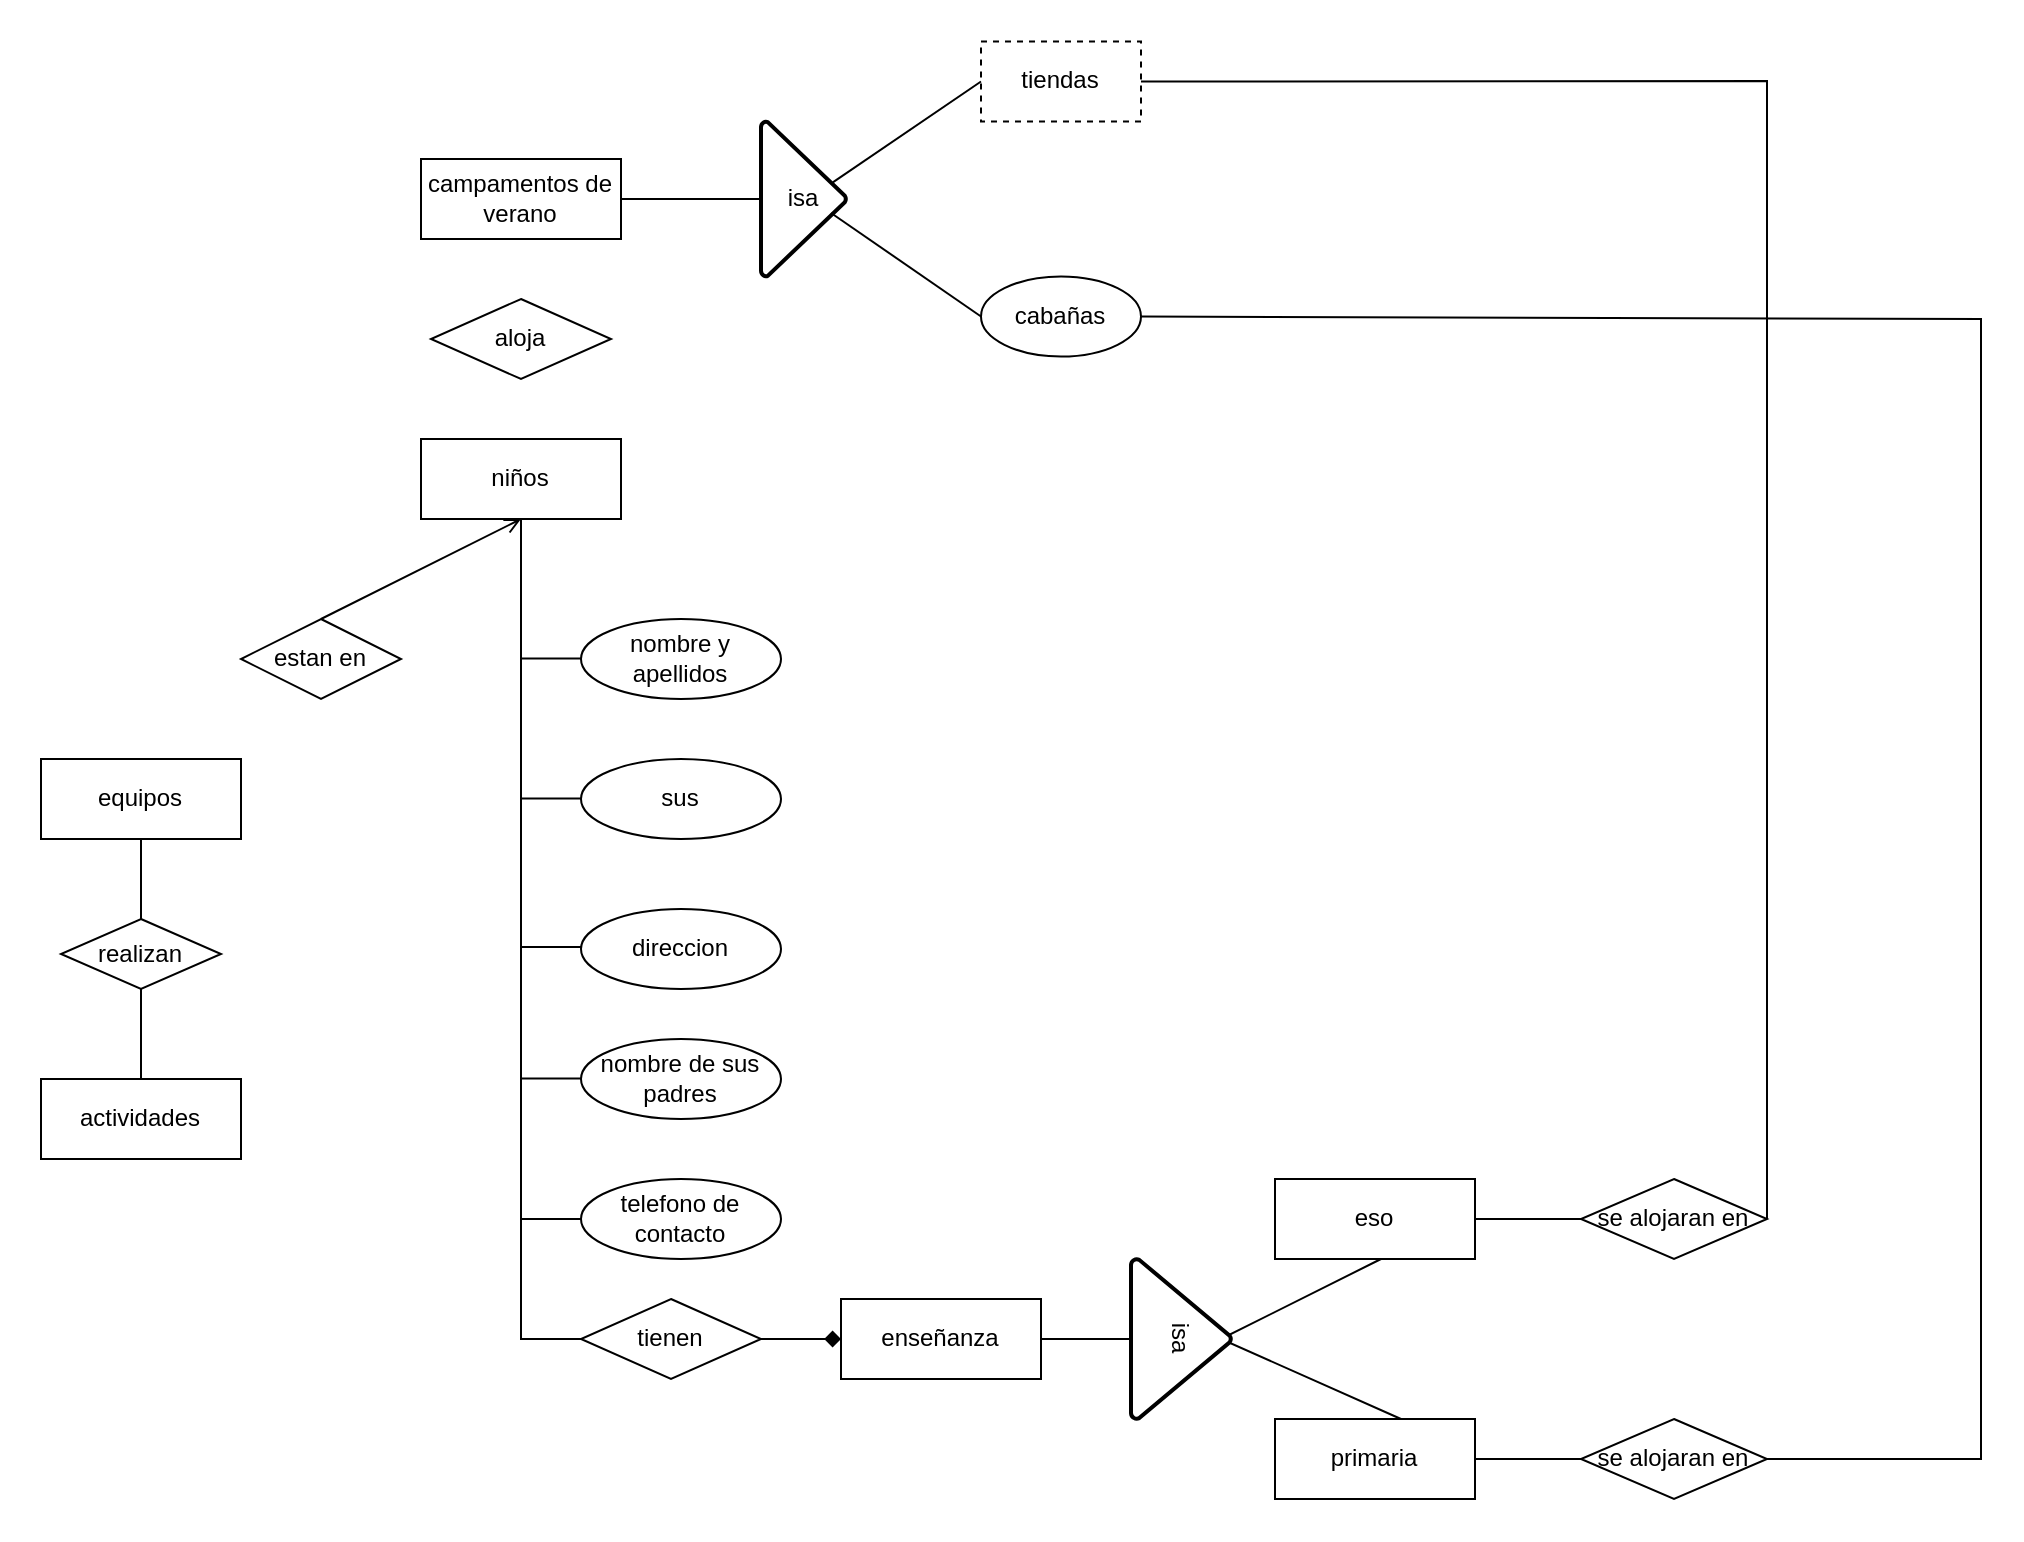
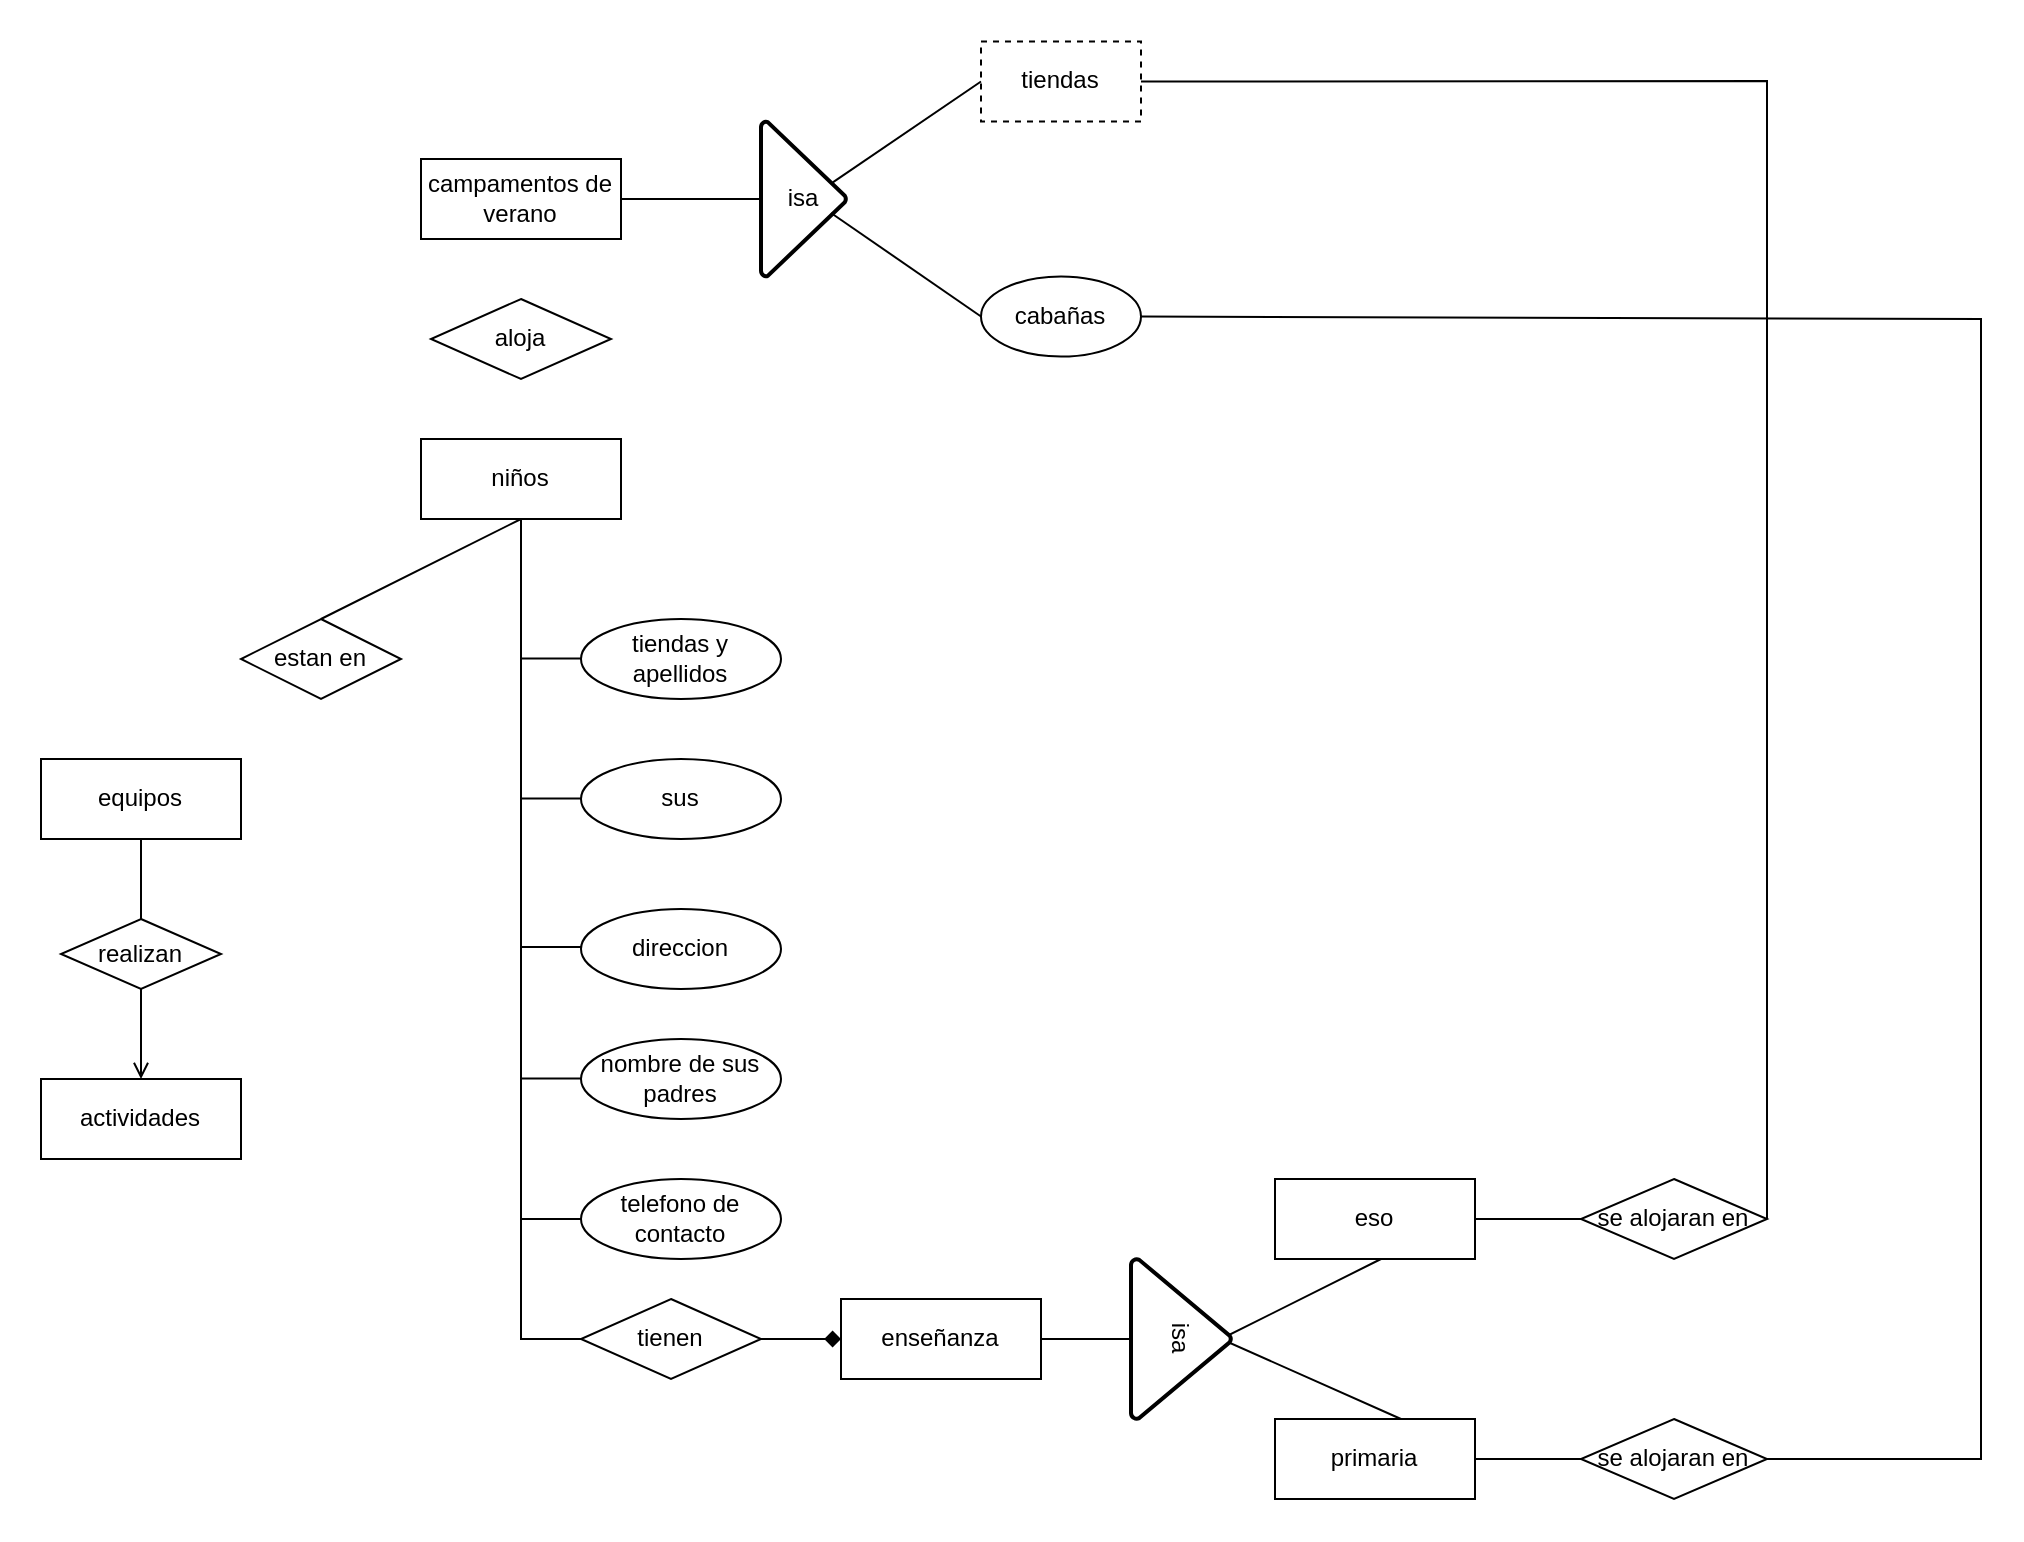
edge "estan en" -> "niños": arrowhead open -> none
node "nombre y apellidos": label "nombre y apellidos" -> "tiendas y apellidos"
edge "equipos" -- "actividades": arrowhead none -> open
